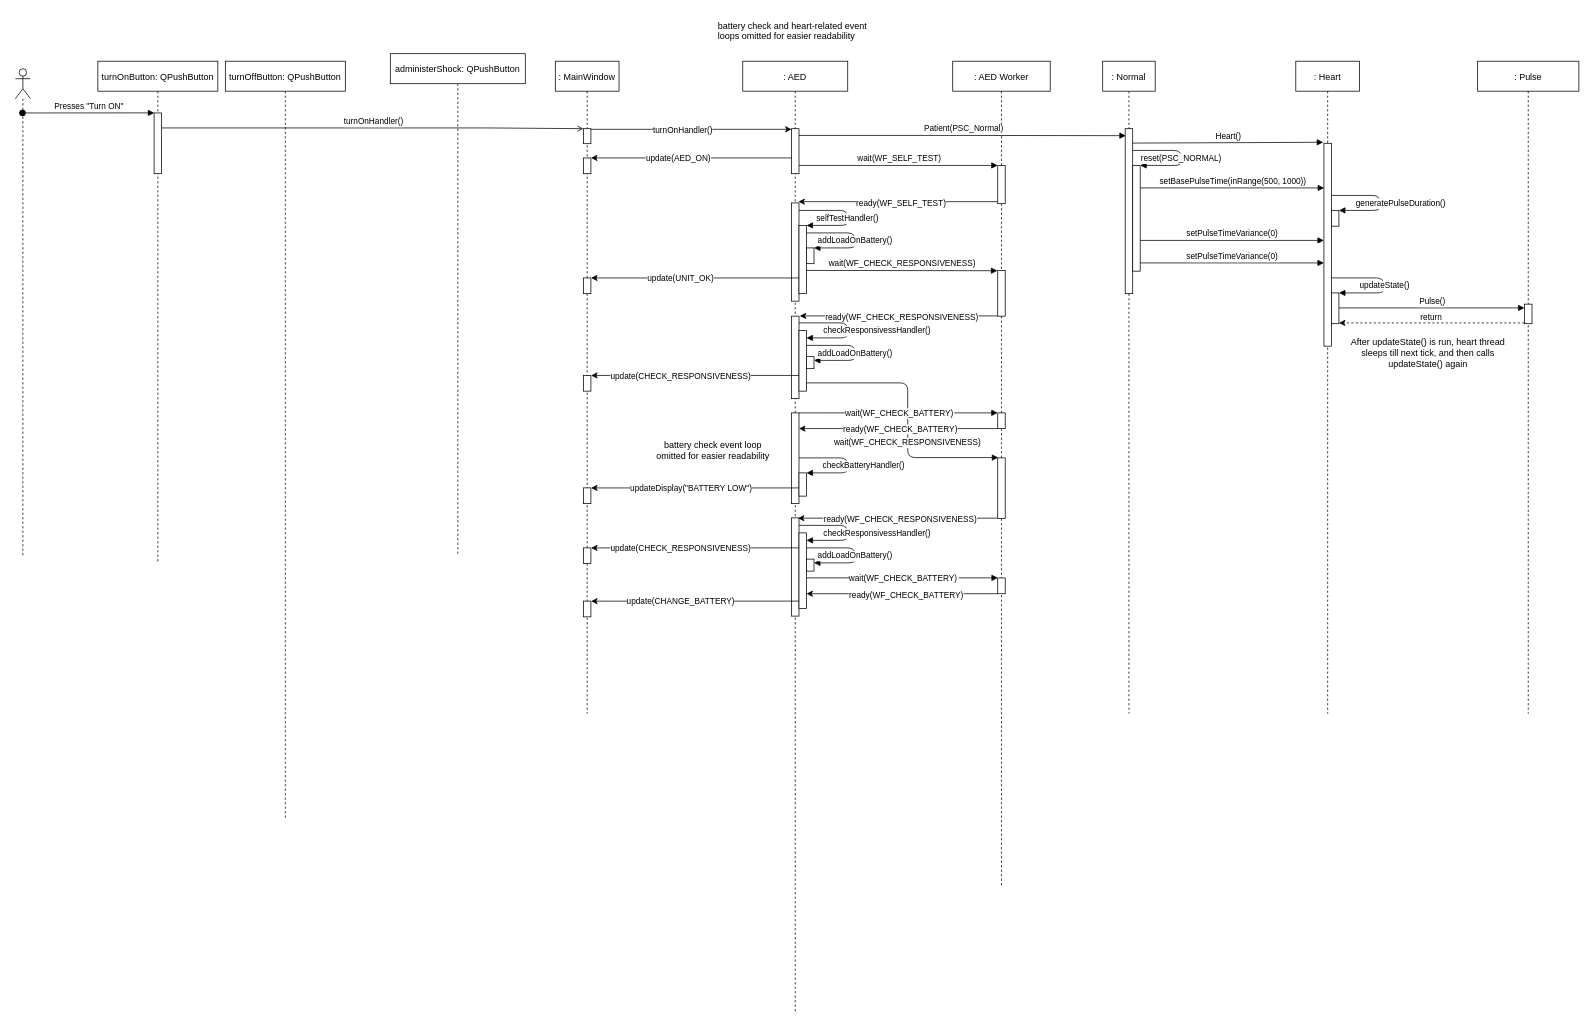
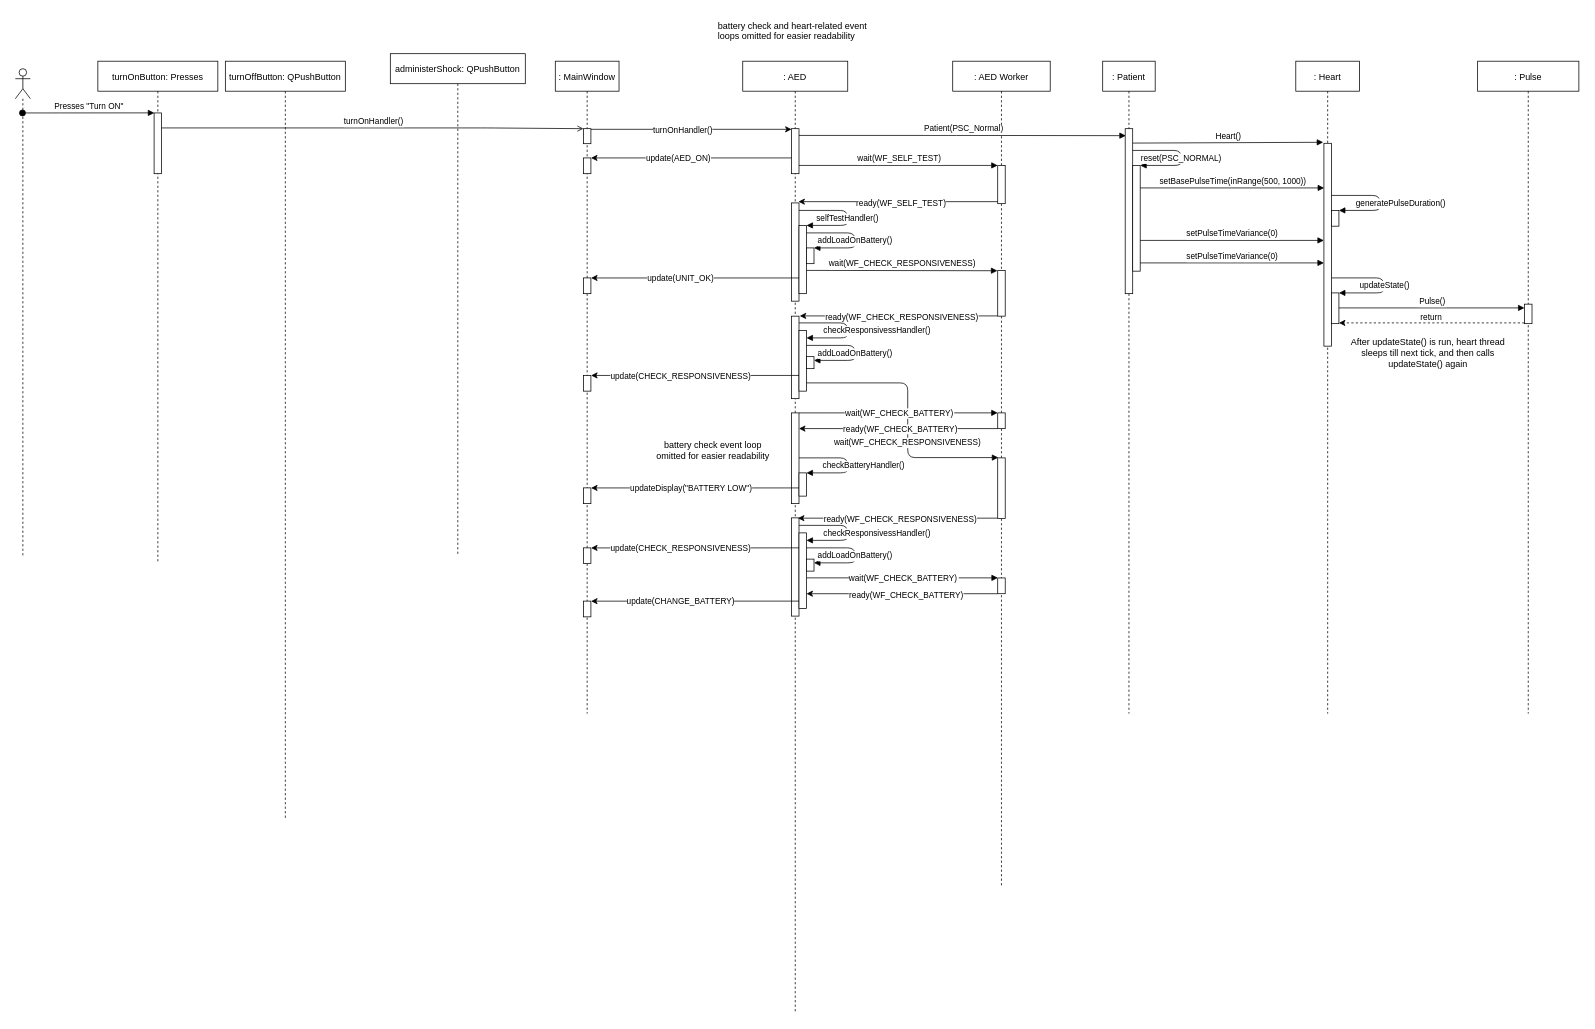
node "turnOnButton: QPushButton": label "turnOnButton: QPushButton" -> "turnOnButton: Presses"
node ": Normal": label ": Normal" -> ": Patient"
